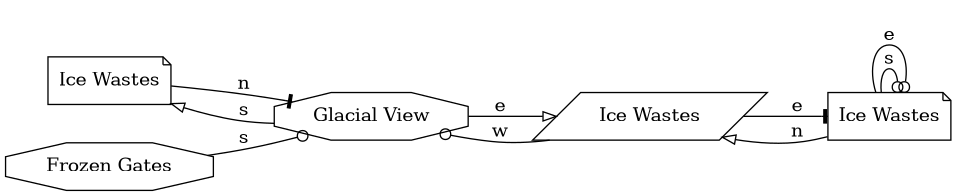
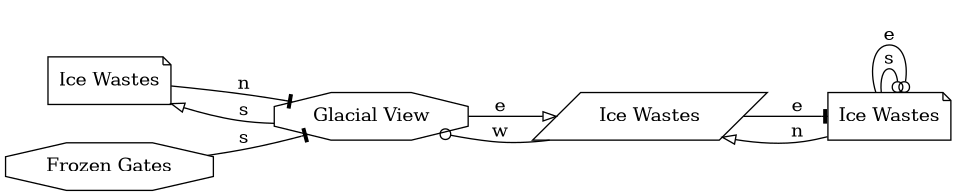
edge "Frozen Gates" -> "Glacial View": arrowhead odot -> tee
